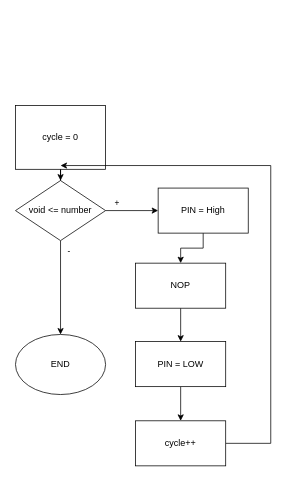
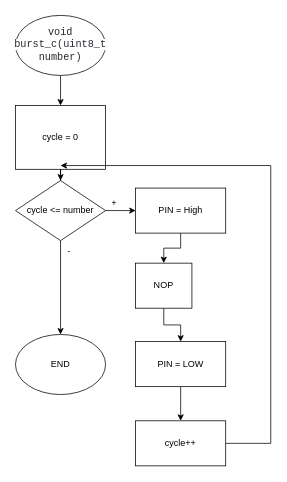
node "void burst_c(uint8_t number)": added
edge "void burst_c(uint8_t number)" -> "cycle = 0": added
node "void <= number": label "void <= number" -> "cycle <= number"
node "PIN = High": moved (203, 210) -> (180, 210)
node "NOP": size 90x45 -> 56x45
